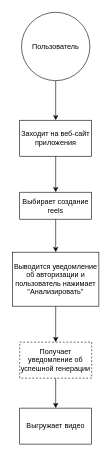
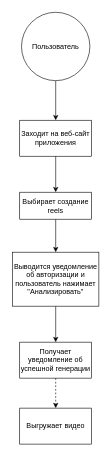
node "Получает уведомление об успешной генерации": style dashed -> solid
edge "Получает уведомление об успешной генерации" -> "Выгружает видео": style solid -> dashed
